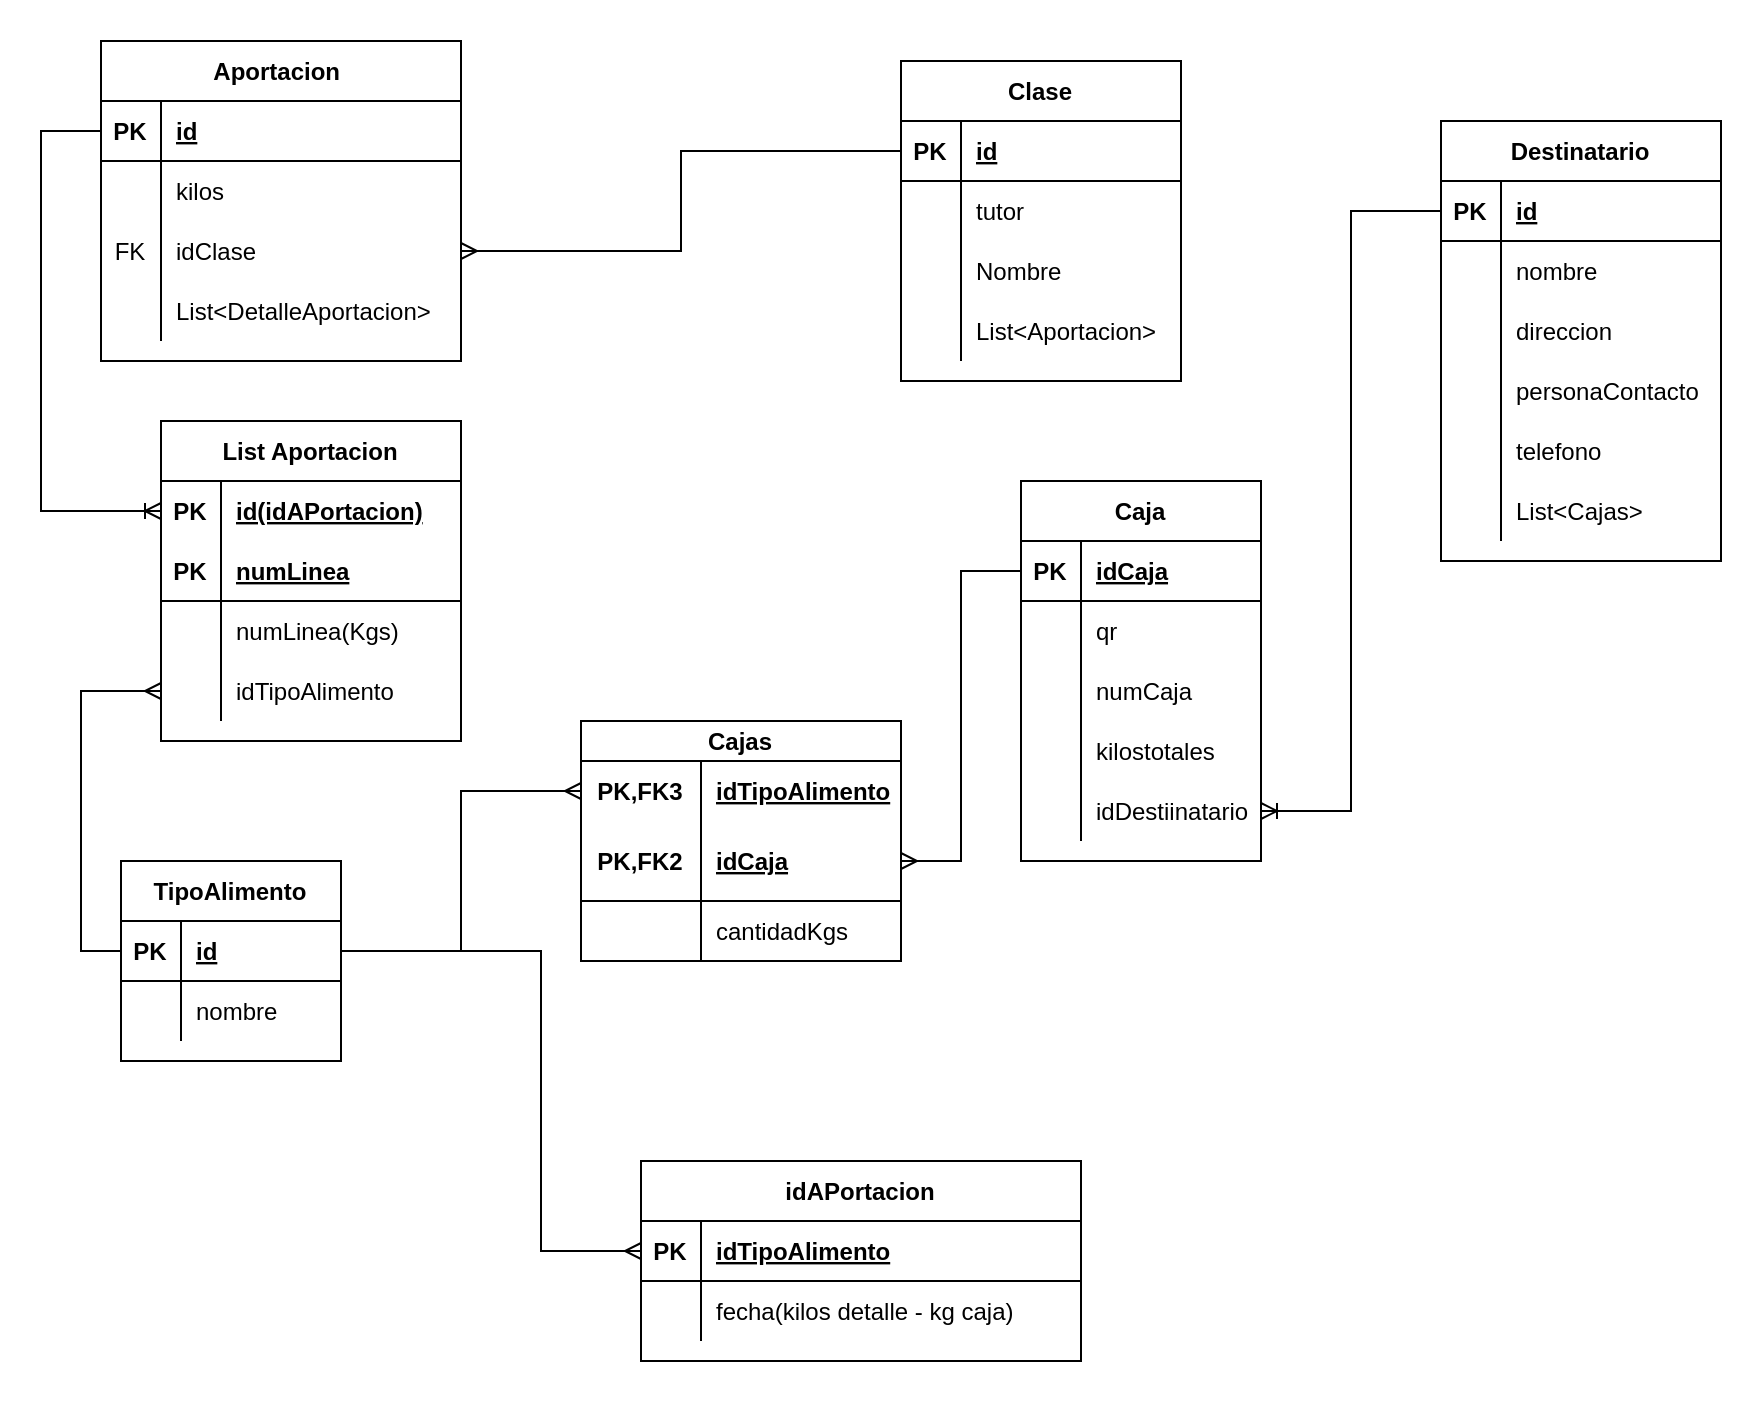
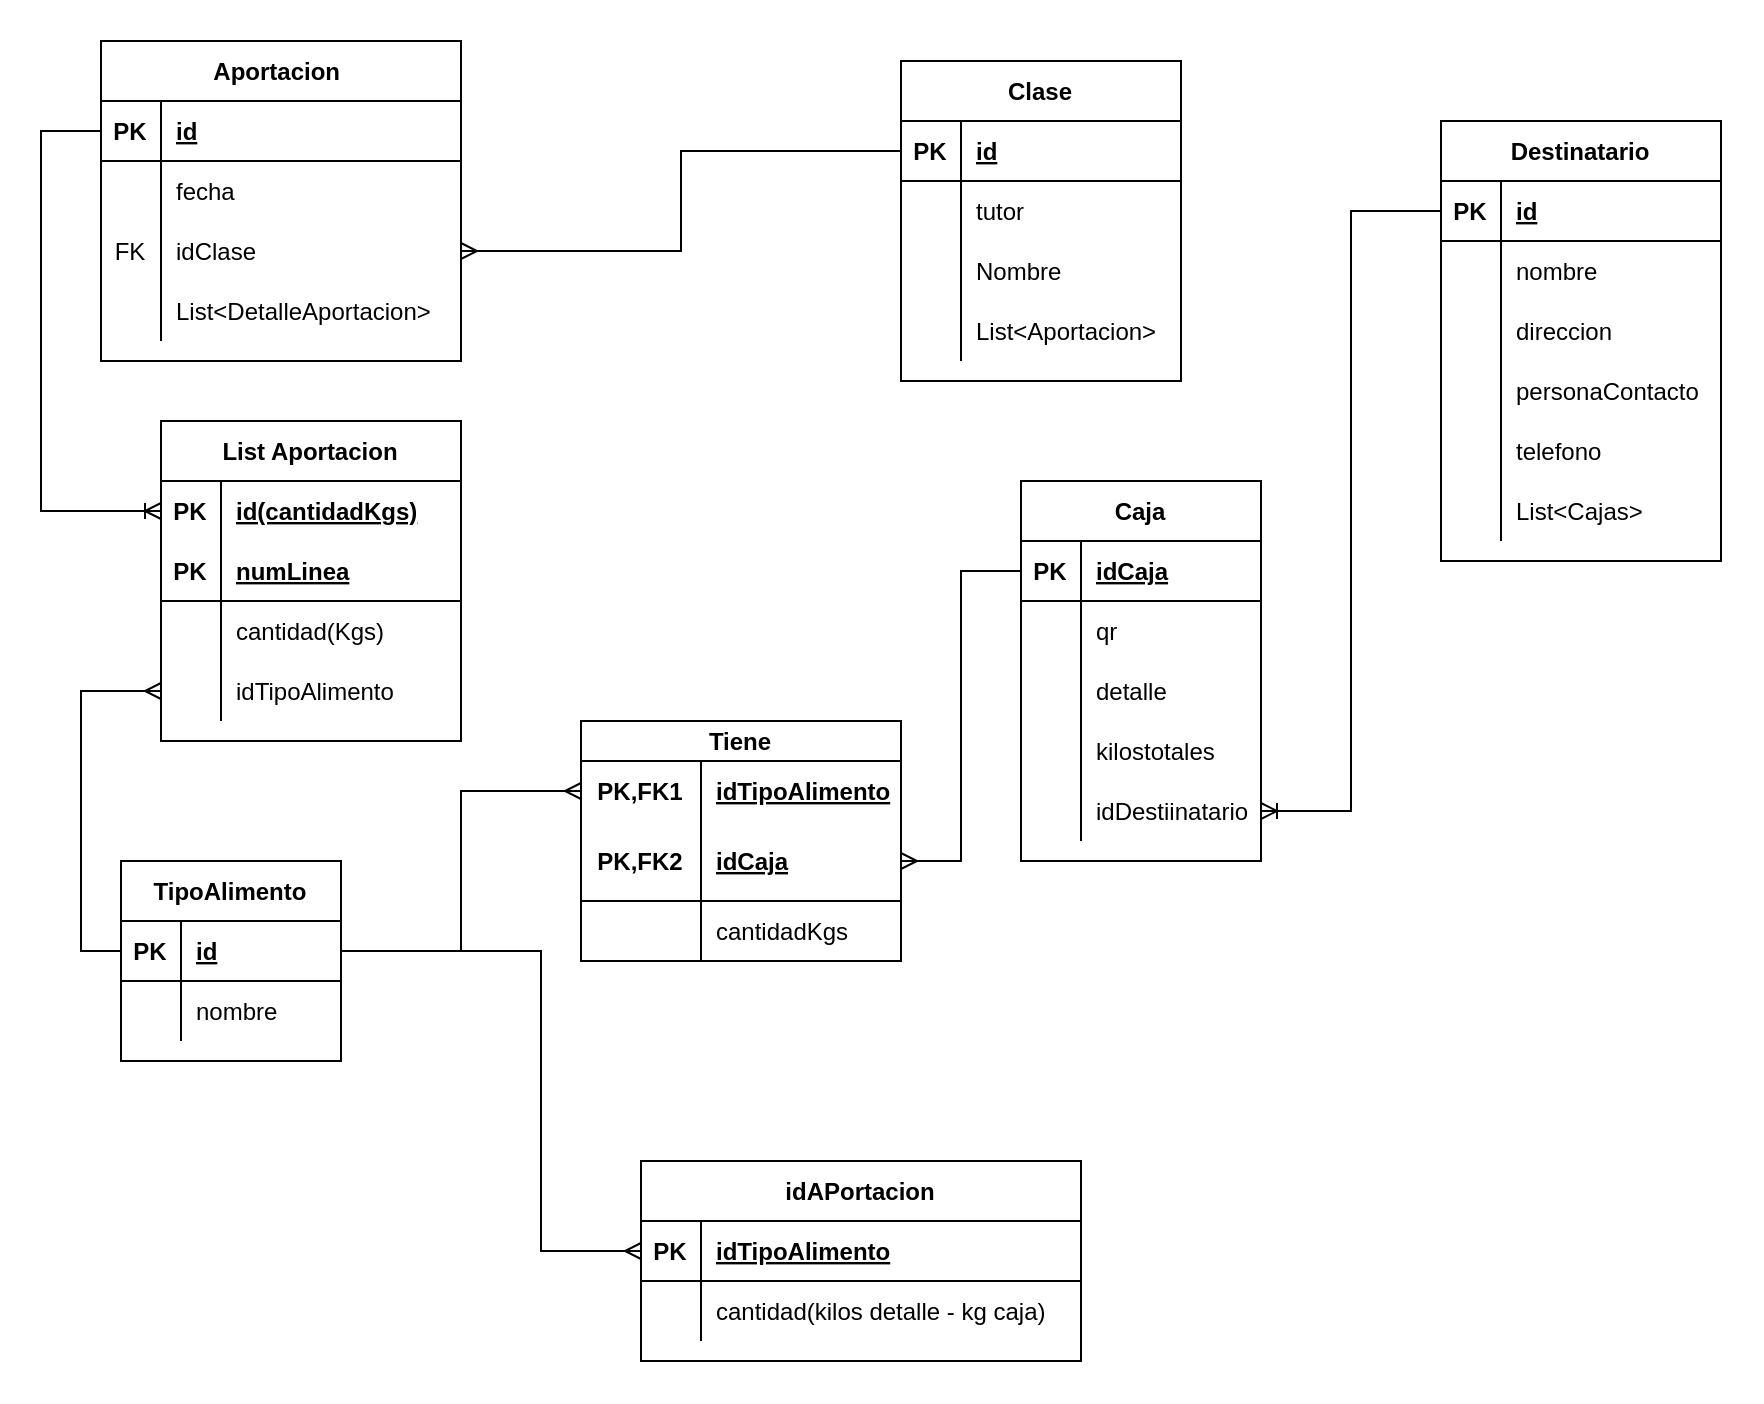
node "kilos": label "kilos" -> "fecha"
node "id(idAPortacion)": label "id(idAPortacion)" -> "id(cantidadKgs)"
node "numLinea(Kgs)": label "numLinea(Kgs)" -> "cantidad(Kgs)"
node "numCaja": label "numCaja" -> "detalle"
node "Cajas": label "Cajas" -> "Tiene"
node "PK,FK3": label "PK,FK3" -> "PK,FK1"
node "fecha(kilos detalle - kg caja)": label "fecha(kilos detalle - kg caja)" -> "cantidad(kilos detalle - kg caja)"
